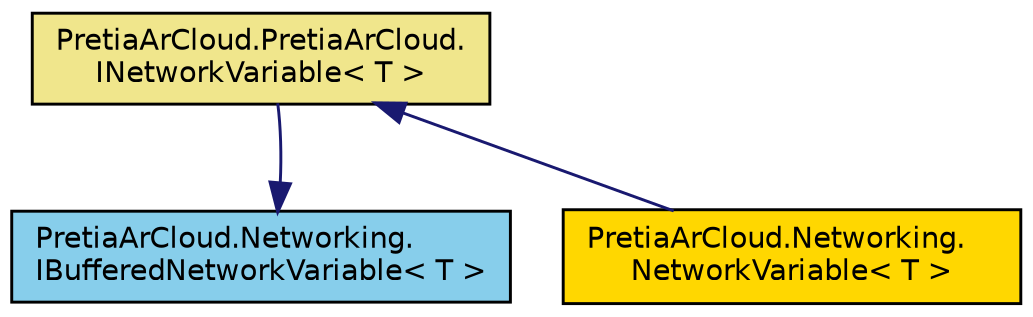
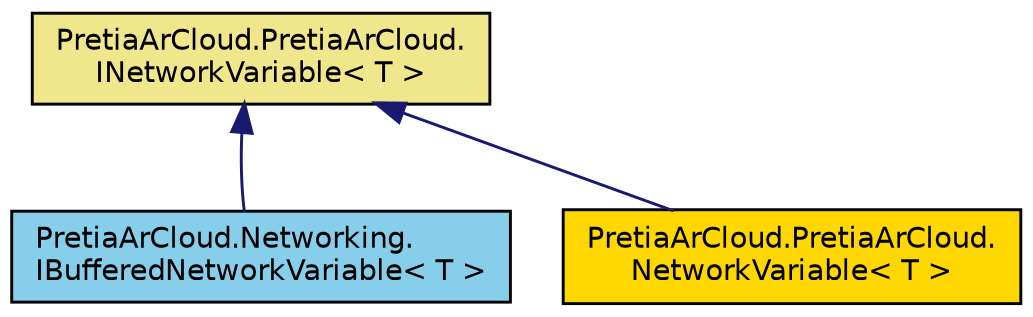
edge "PretiaArCloud.PretiaArCloud. INetworkVariable< T >" -> "PretiaArCloud.Networking. IBufferedNetworkVariable< T >": reversed
node "PretiaArCloud.Networking. NetworkVariable< T >": label "PretiaArCloud.Networking. NetworkVariable< T >" -> "PretiaArCloud.PretiaArCloud. NetworkVariable< T >"
